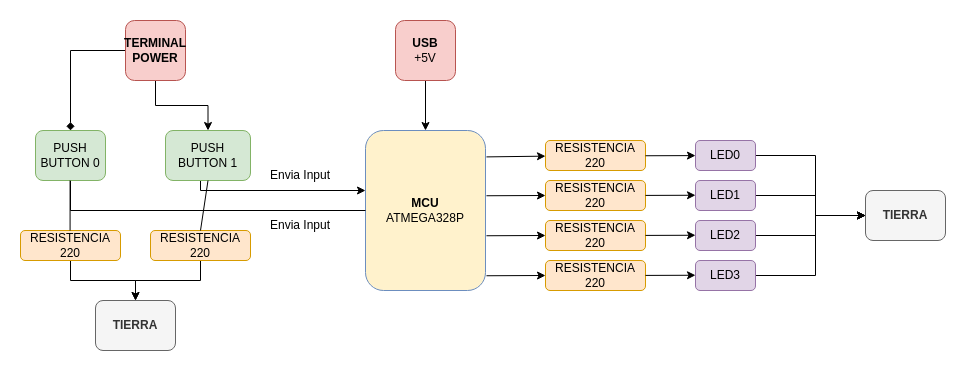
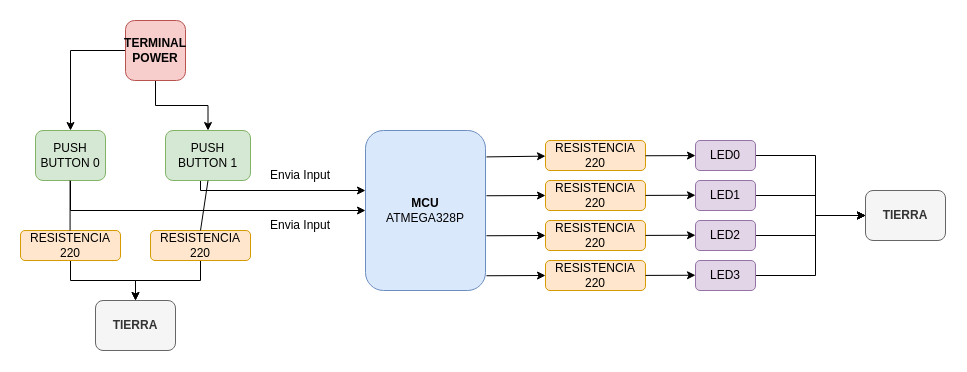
node "USB +5V": removed
edge "USB +5V" -> "MCU ATMEGA328P": removed
edge "TERMINAL POWER" -> "PUSH BUTTON 0": arrowhead diamond -> classic
edge "PUSH BUTTON 0" -- "MCU ATMEGA328P": arrowhead none -> classic
node "MCU ATMEGA328P": fillcolor #fff2cc -> #dae8fc
